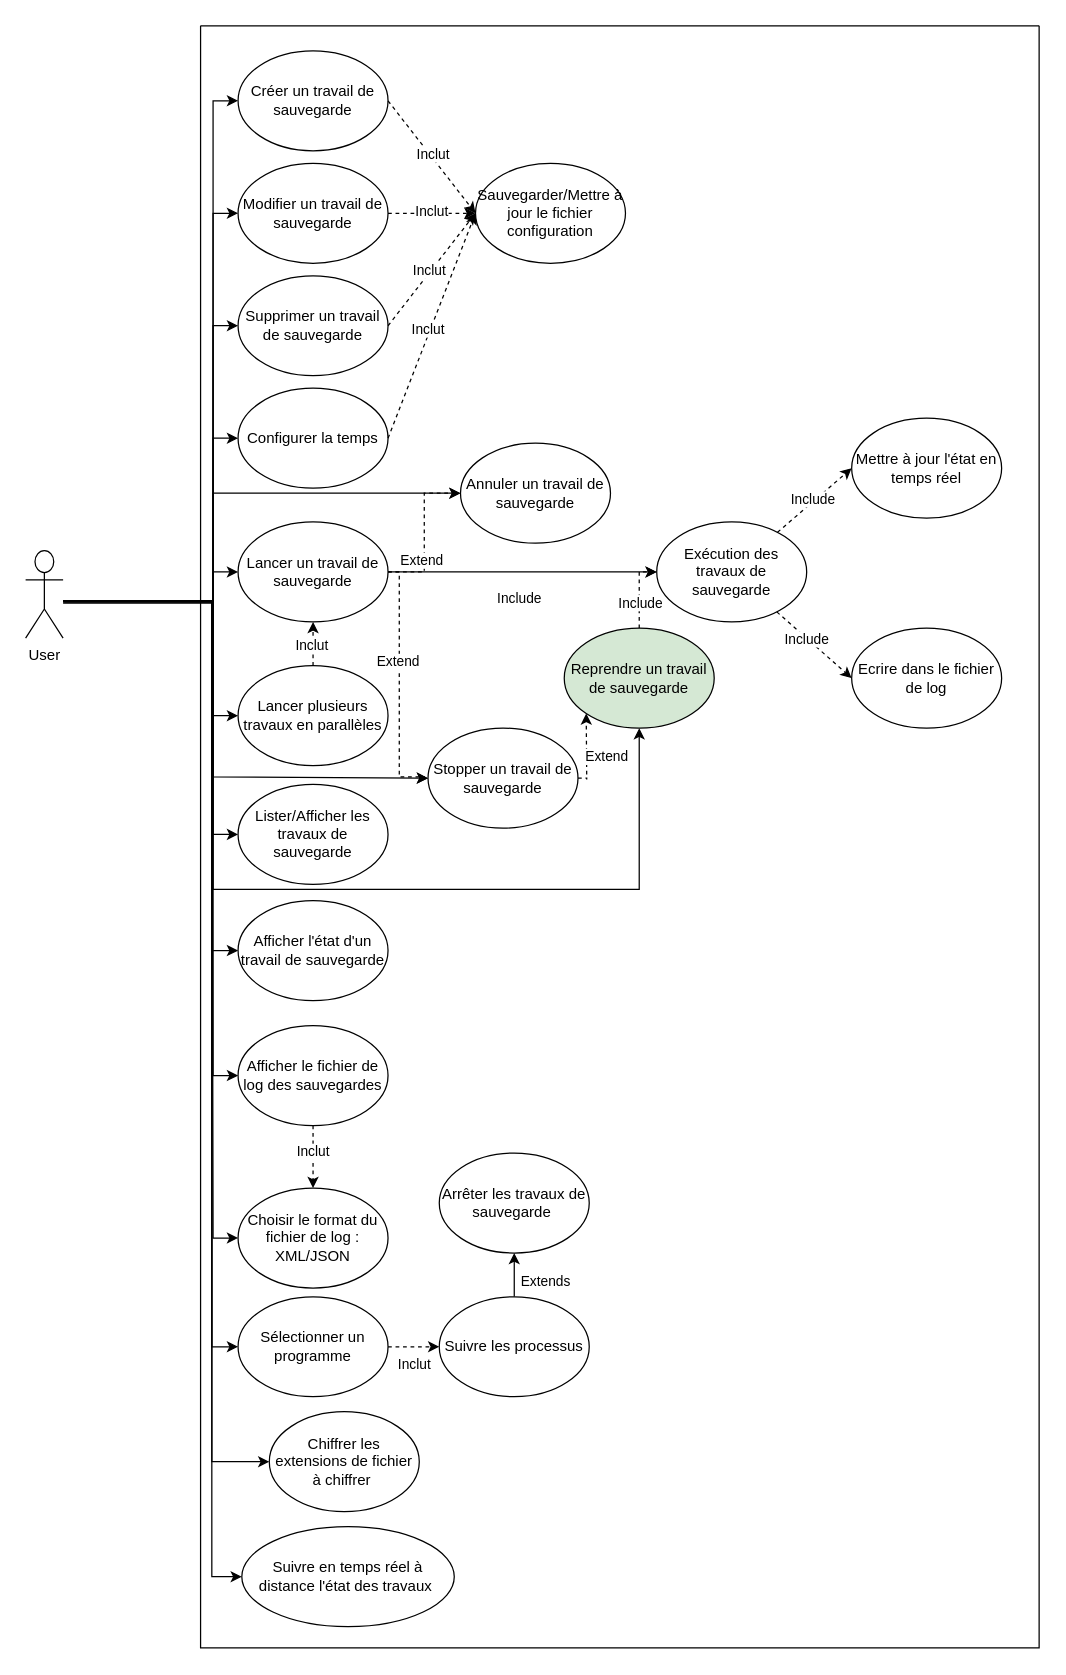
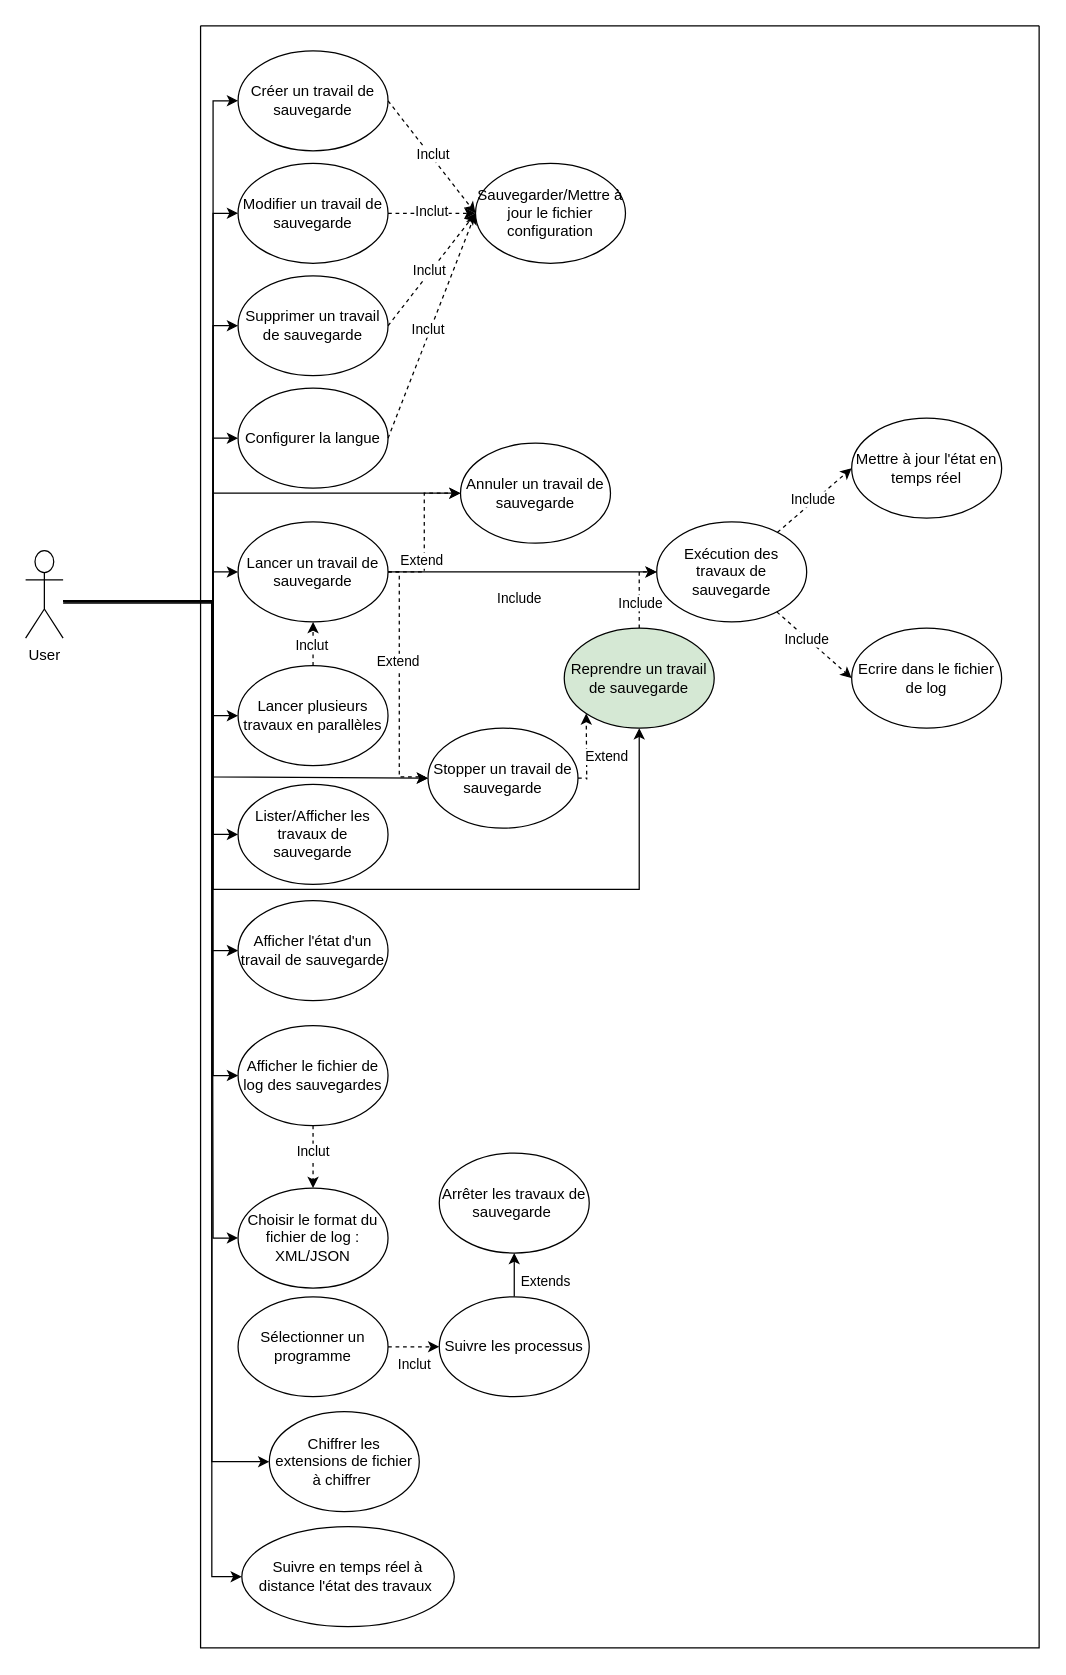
node "Configurer la temps": label "Configurer la temps" -> "Configurer la langue"
edge "User" -> "Sélectionner un programme": removed
